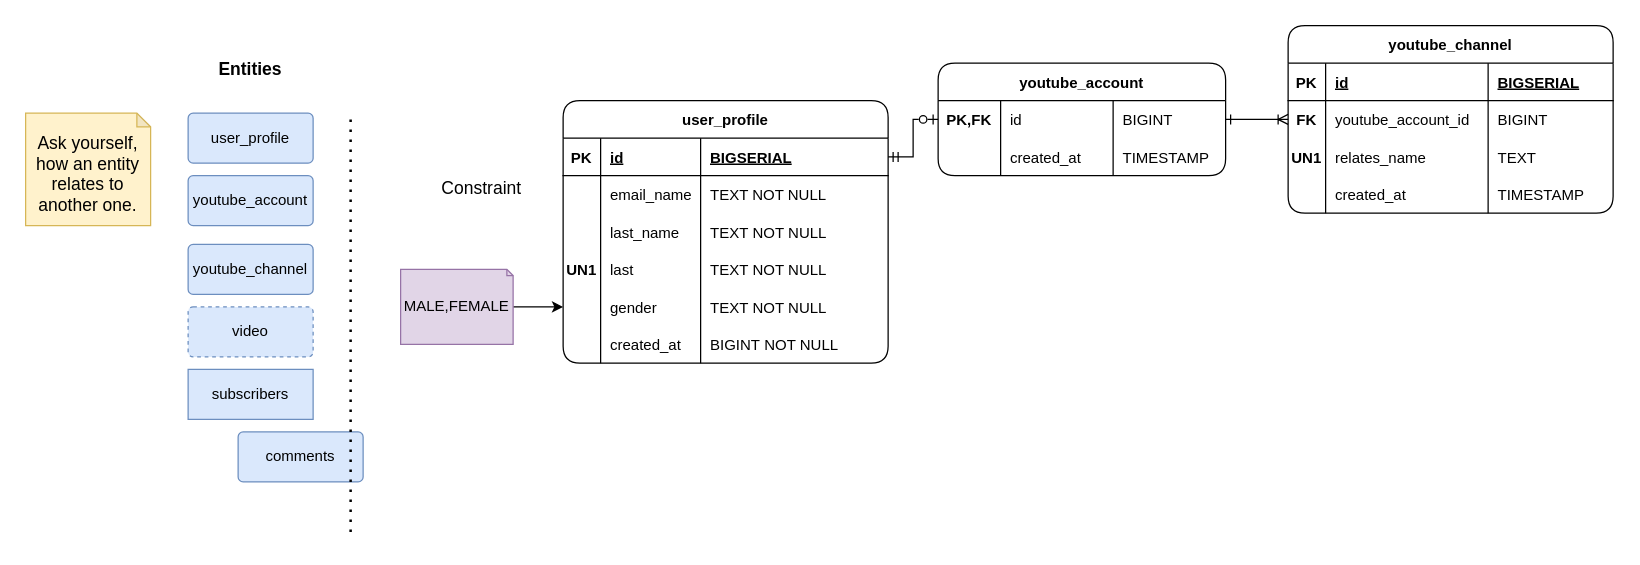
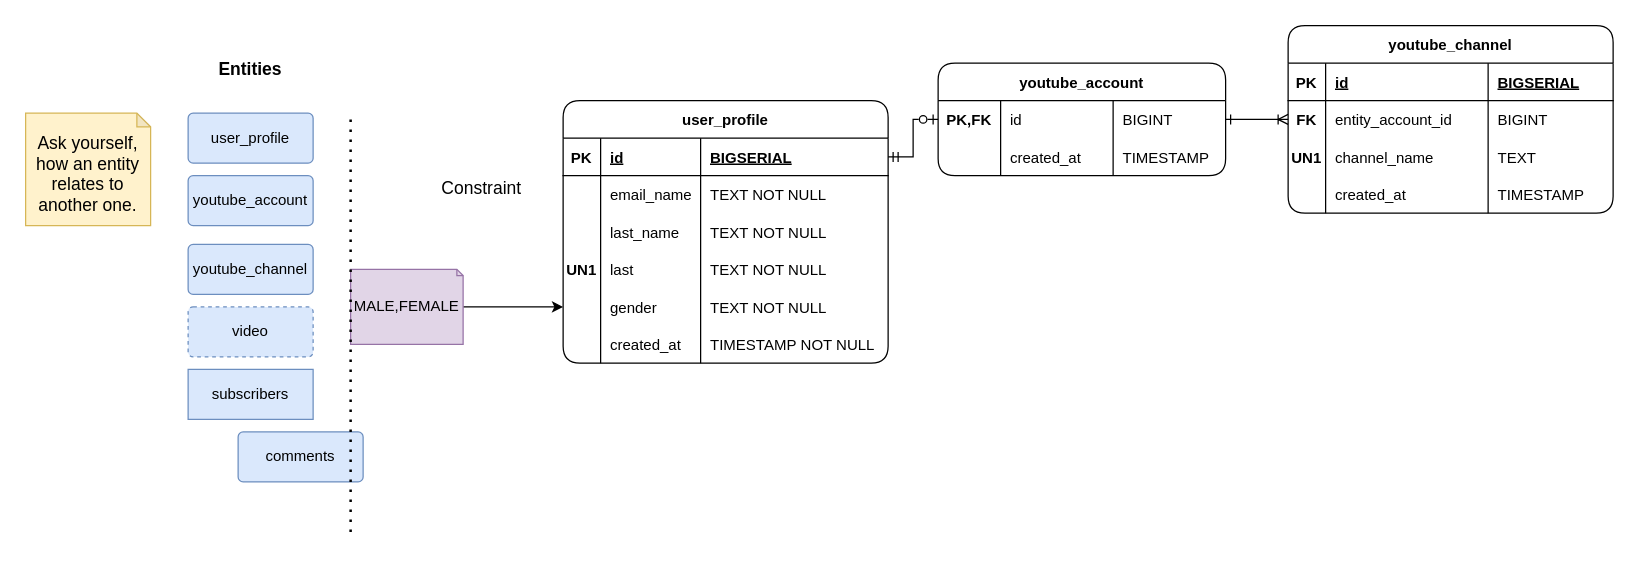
node "youtube_account_id": label "youtube_account_id" -> "entity_account_id"
node "relates_name": label "relates_name" -> "channel_name"
node "MALE,FEMALE": moved (457, 307) -> (407, 307)
node "BIGINT NOT NULL": label "BIGINT NOT NULL" -> "TIMESTAMP NOT NULL"
